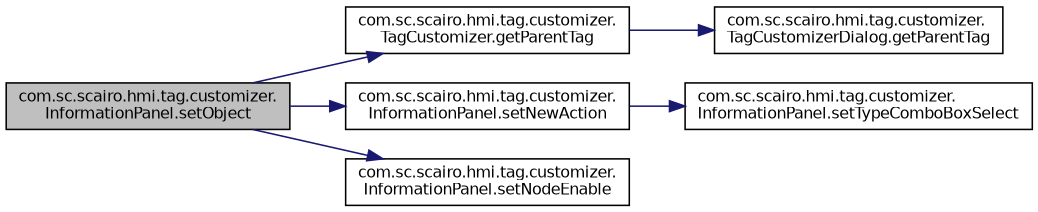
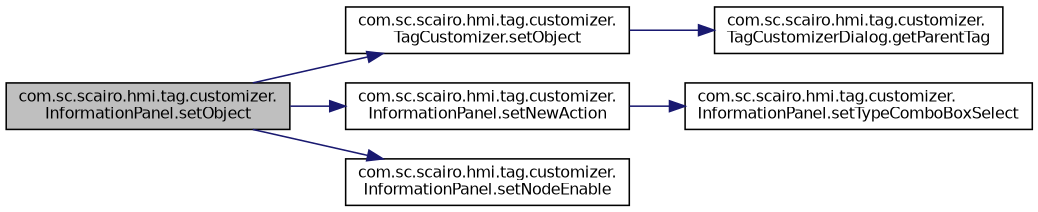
node "com.sc.scairo.hmi.tag.customizer. TagCustomizer.getParentTag": label "com.sc.scairo.hmi.tag.customizer. TagCustomizer.getParentTag" -> "com.sc.scairo.hmi.tag.customizer. TagCustomizer.setObject"
